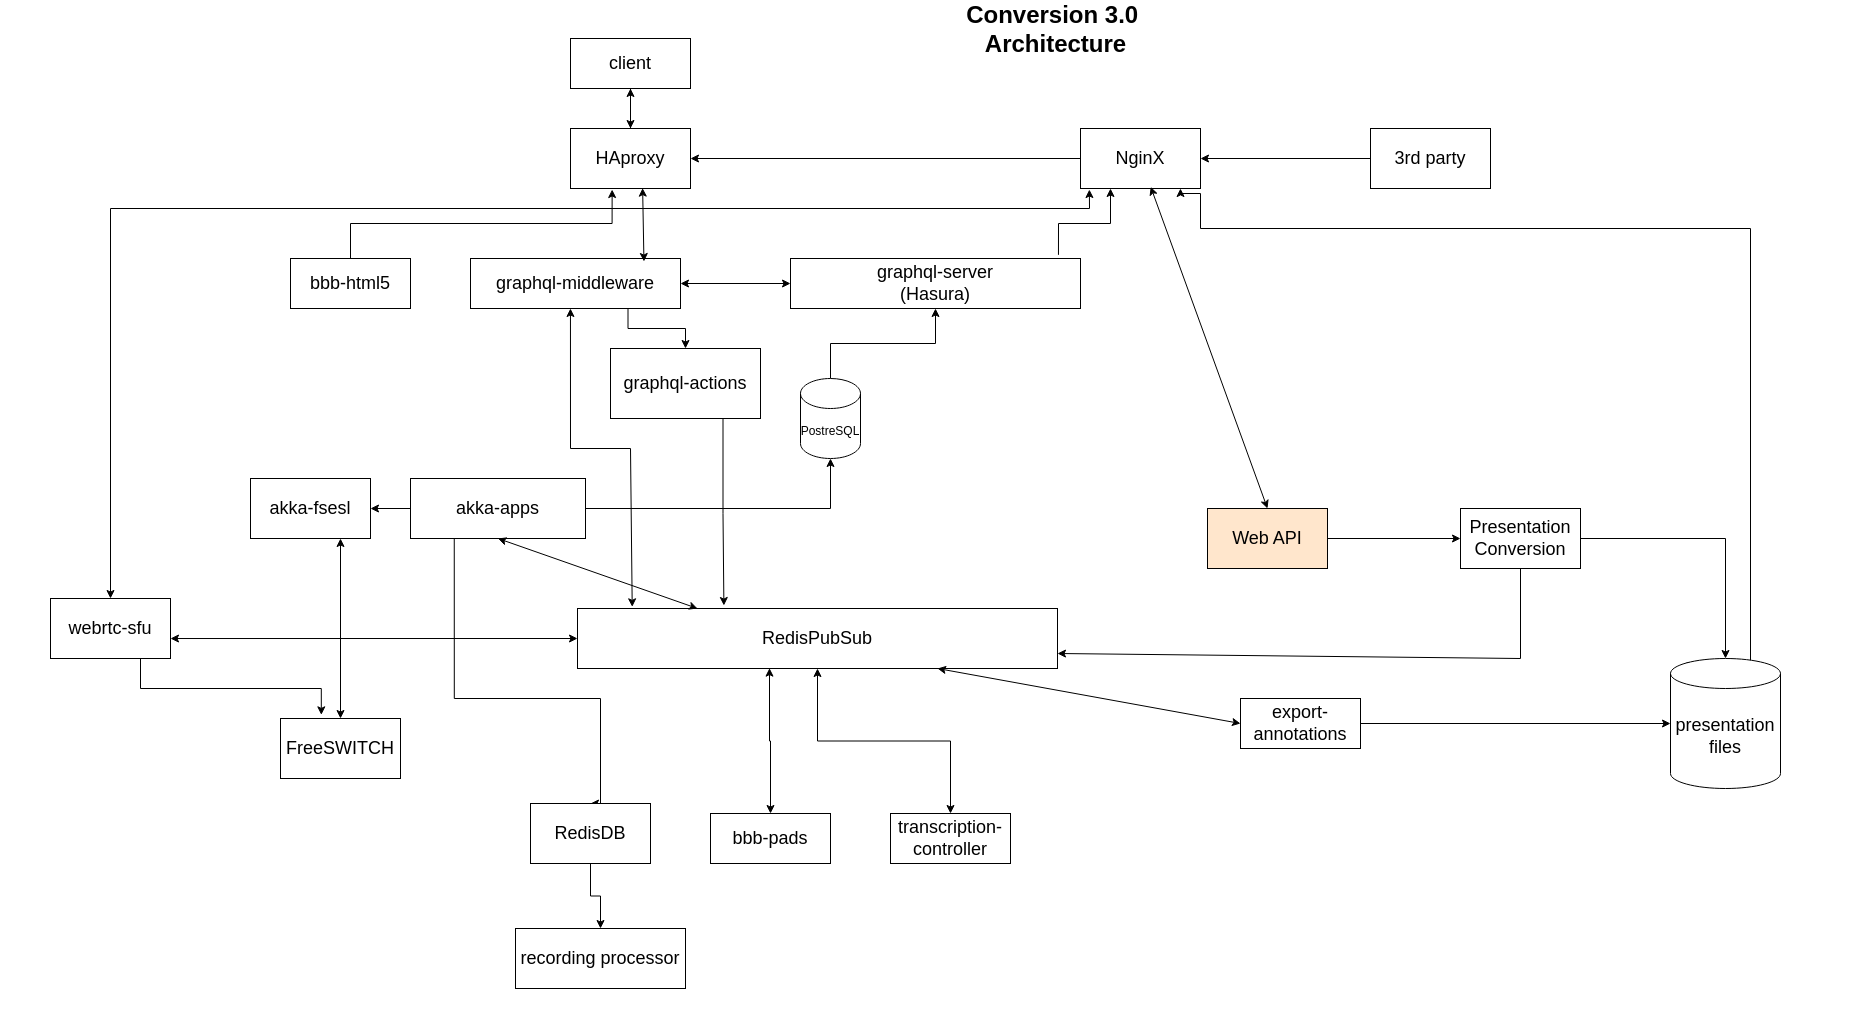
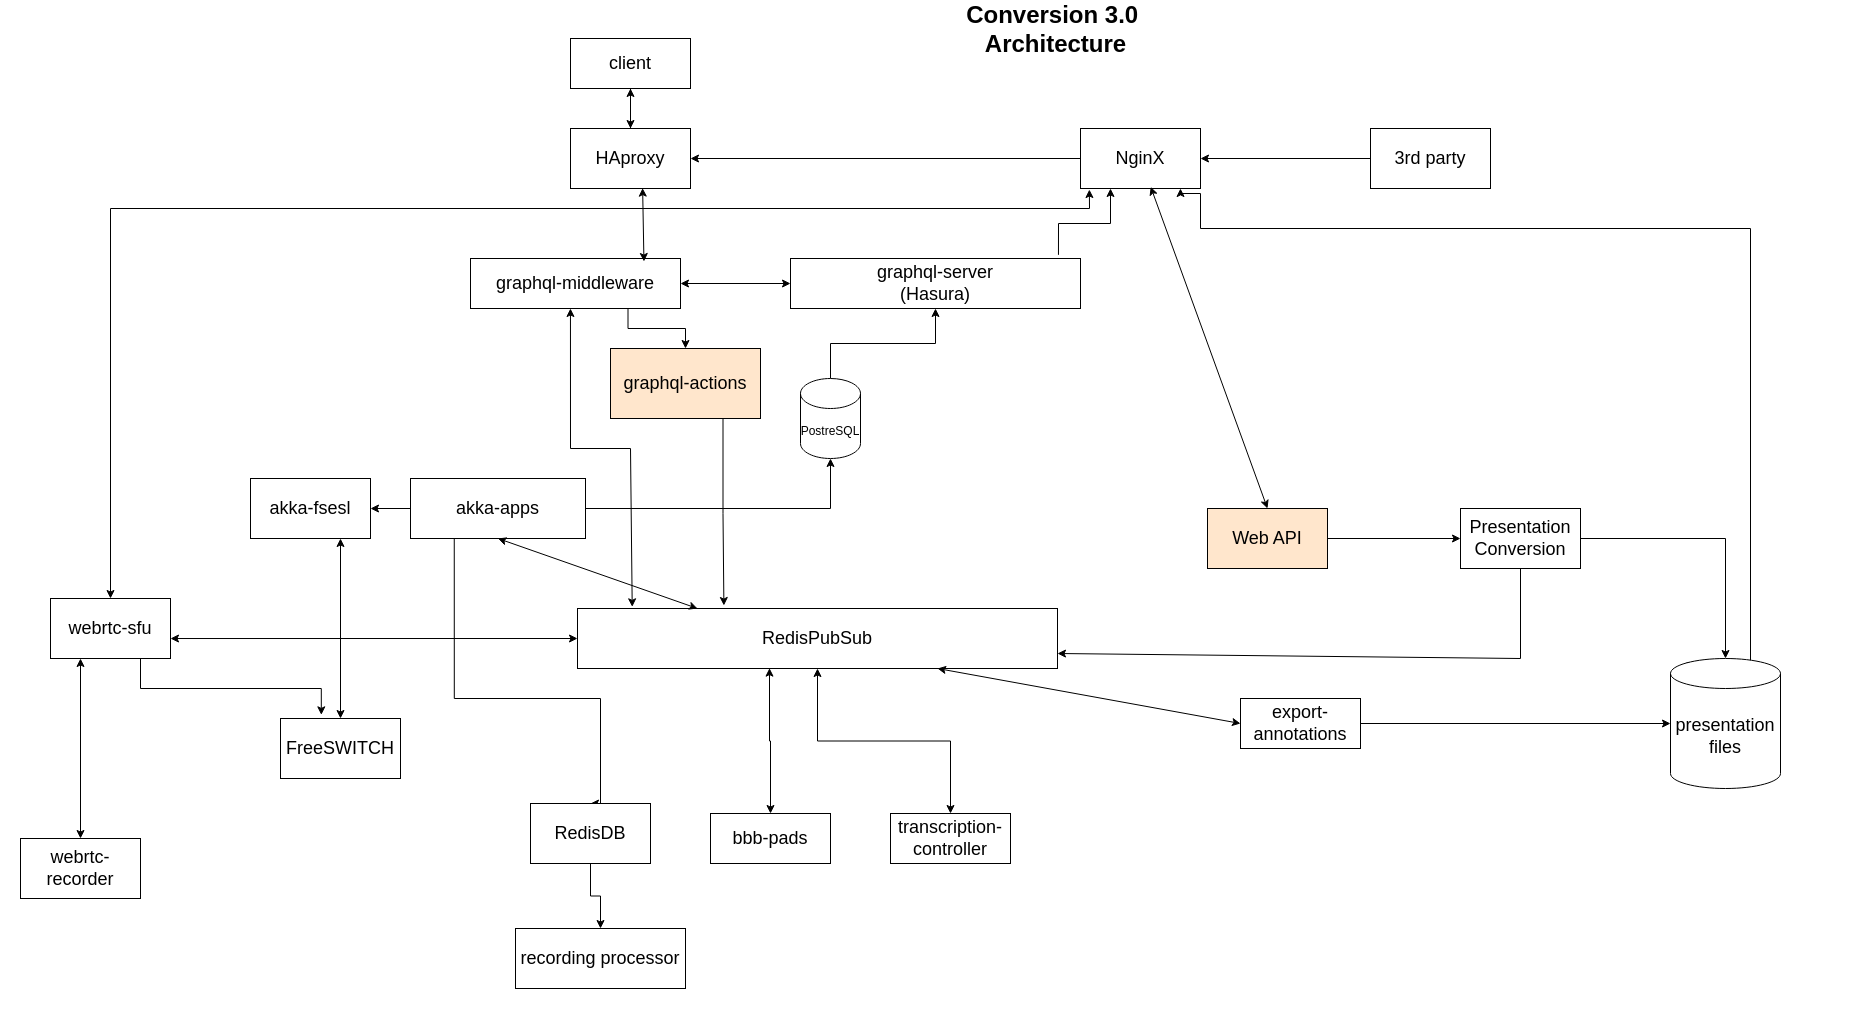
edge "bbb-html5" -> "HAproxy": removed
node "bbb-html5": removed
node "graphql-actions": fillcolor #ffffff -> #ffe6cc
edge "webrtc-sfu" -- "webrtc-recorder": added
node "webrtc-recorder": added
